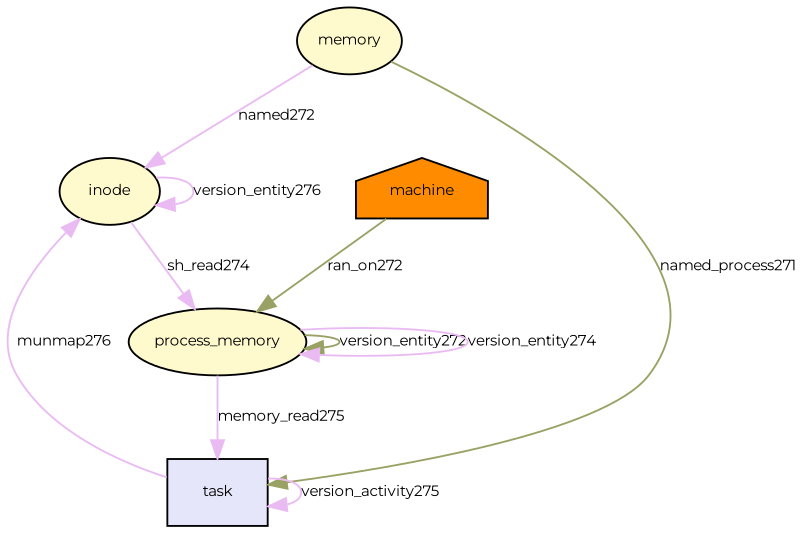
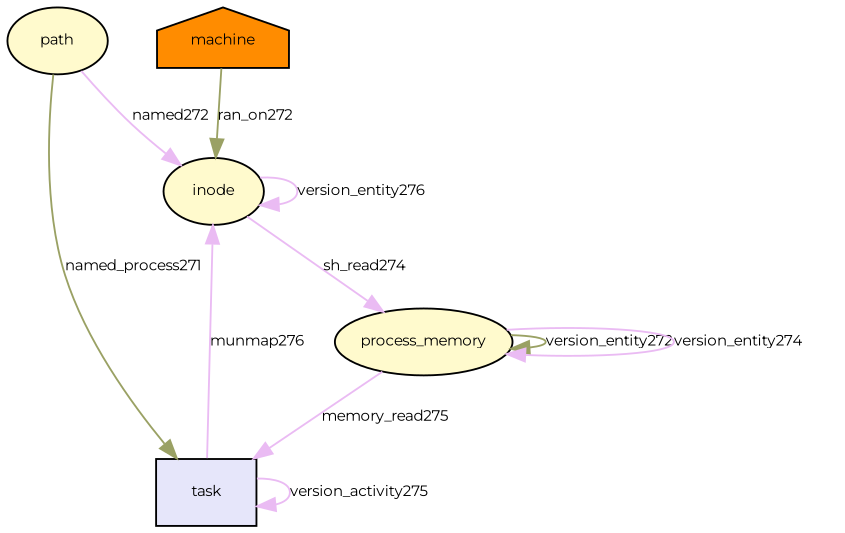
node "memory": label "memory" -> "path"
edge "machine" -> "process_memory": now "machine" -> "inode"
